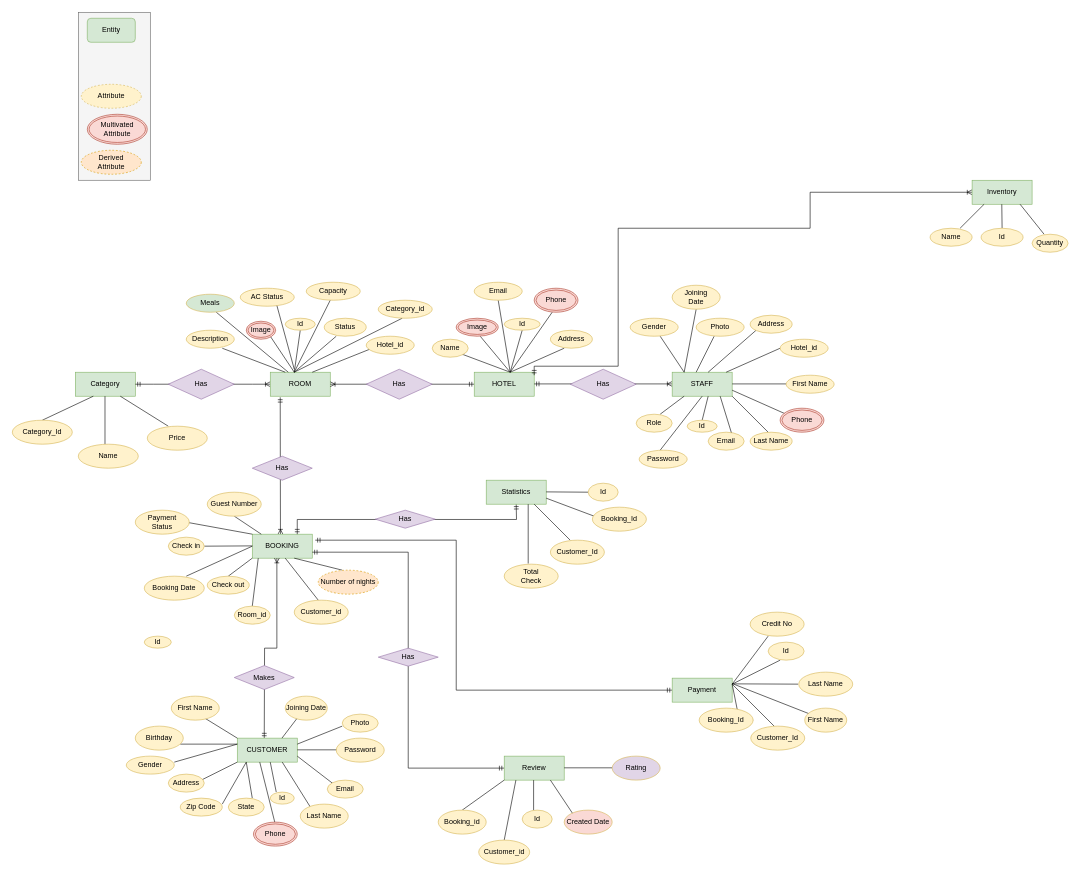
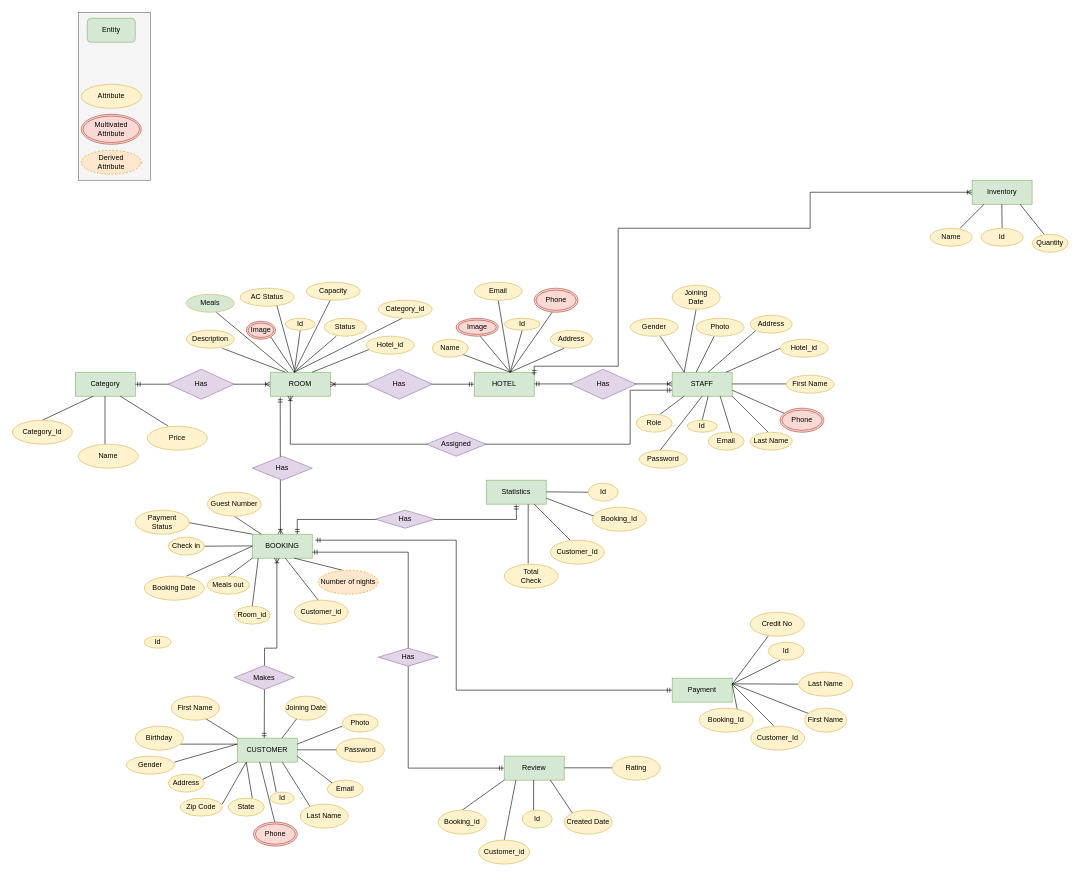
node "Attribute": style dashed -> solid
node "Multivated Attribute": moved (117, 129) -> (111, 129)
edge "ROOM" -- "STAFF": added
node "Assigned": added
node "Check out": label "Check out" -> "Meals out"
node "Rating": fillcolor #e1d5e7 -> #fff2cc
node "Created Date": fillcolor #fad9d5 -> #fff2cc
